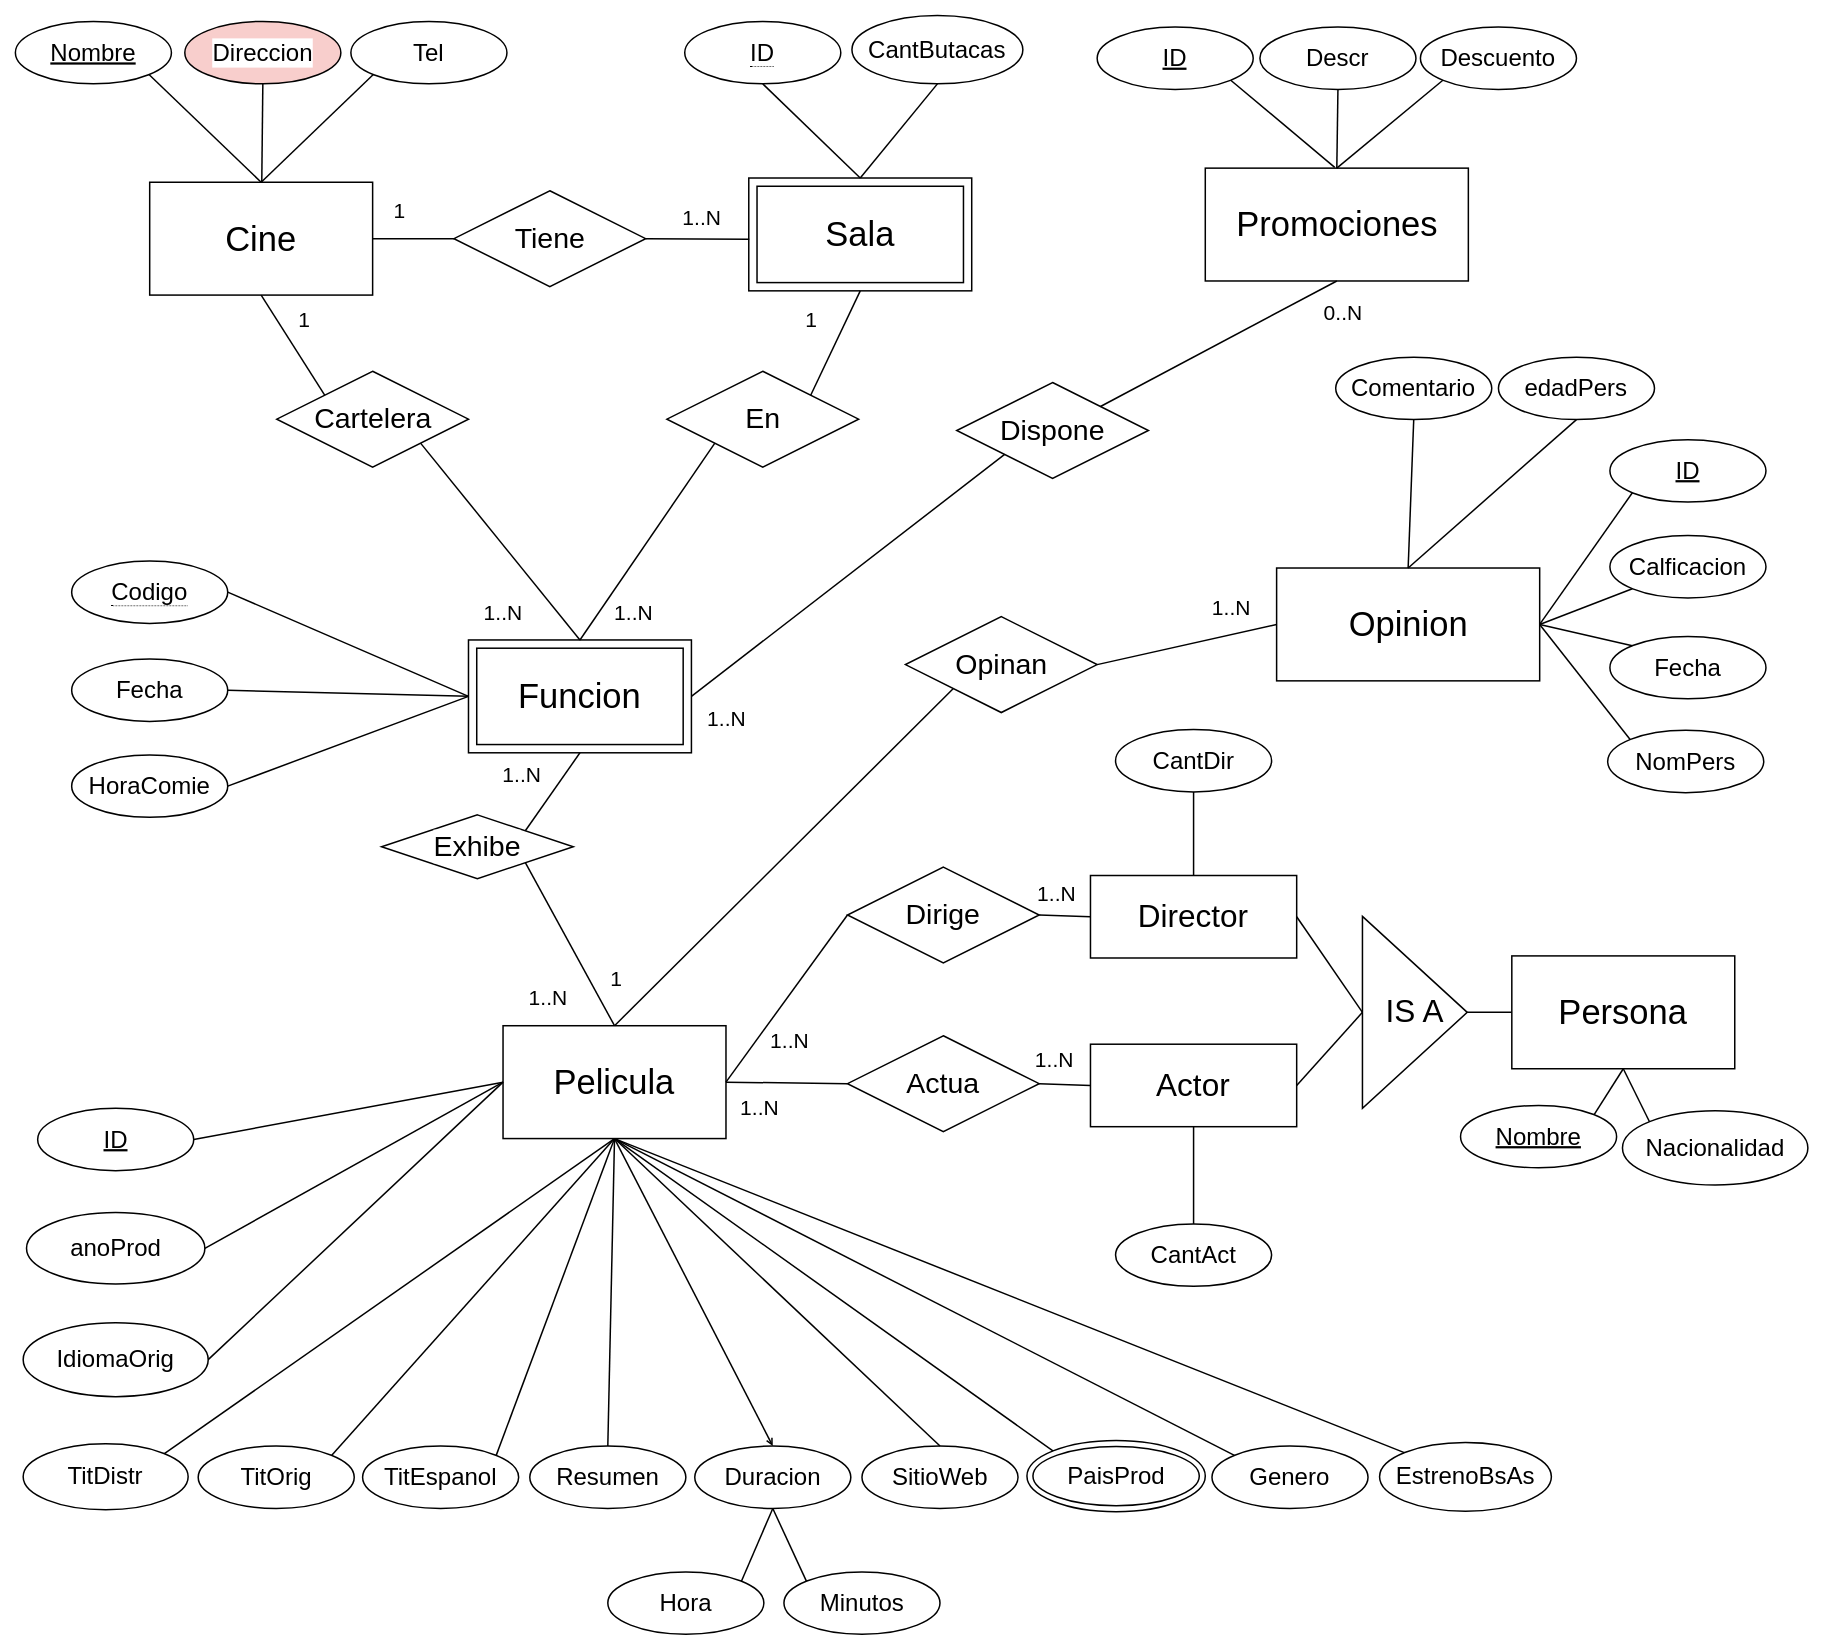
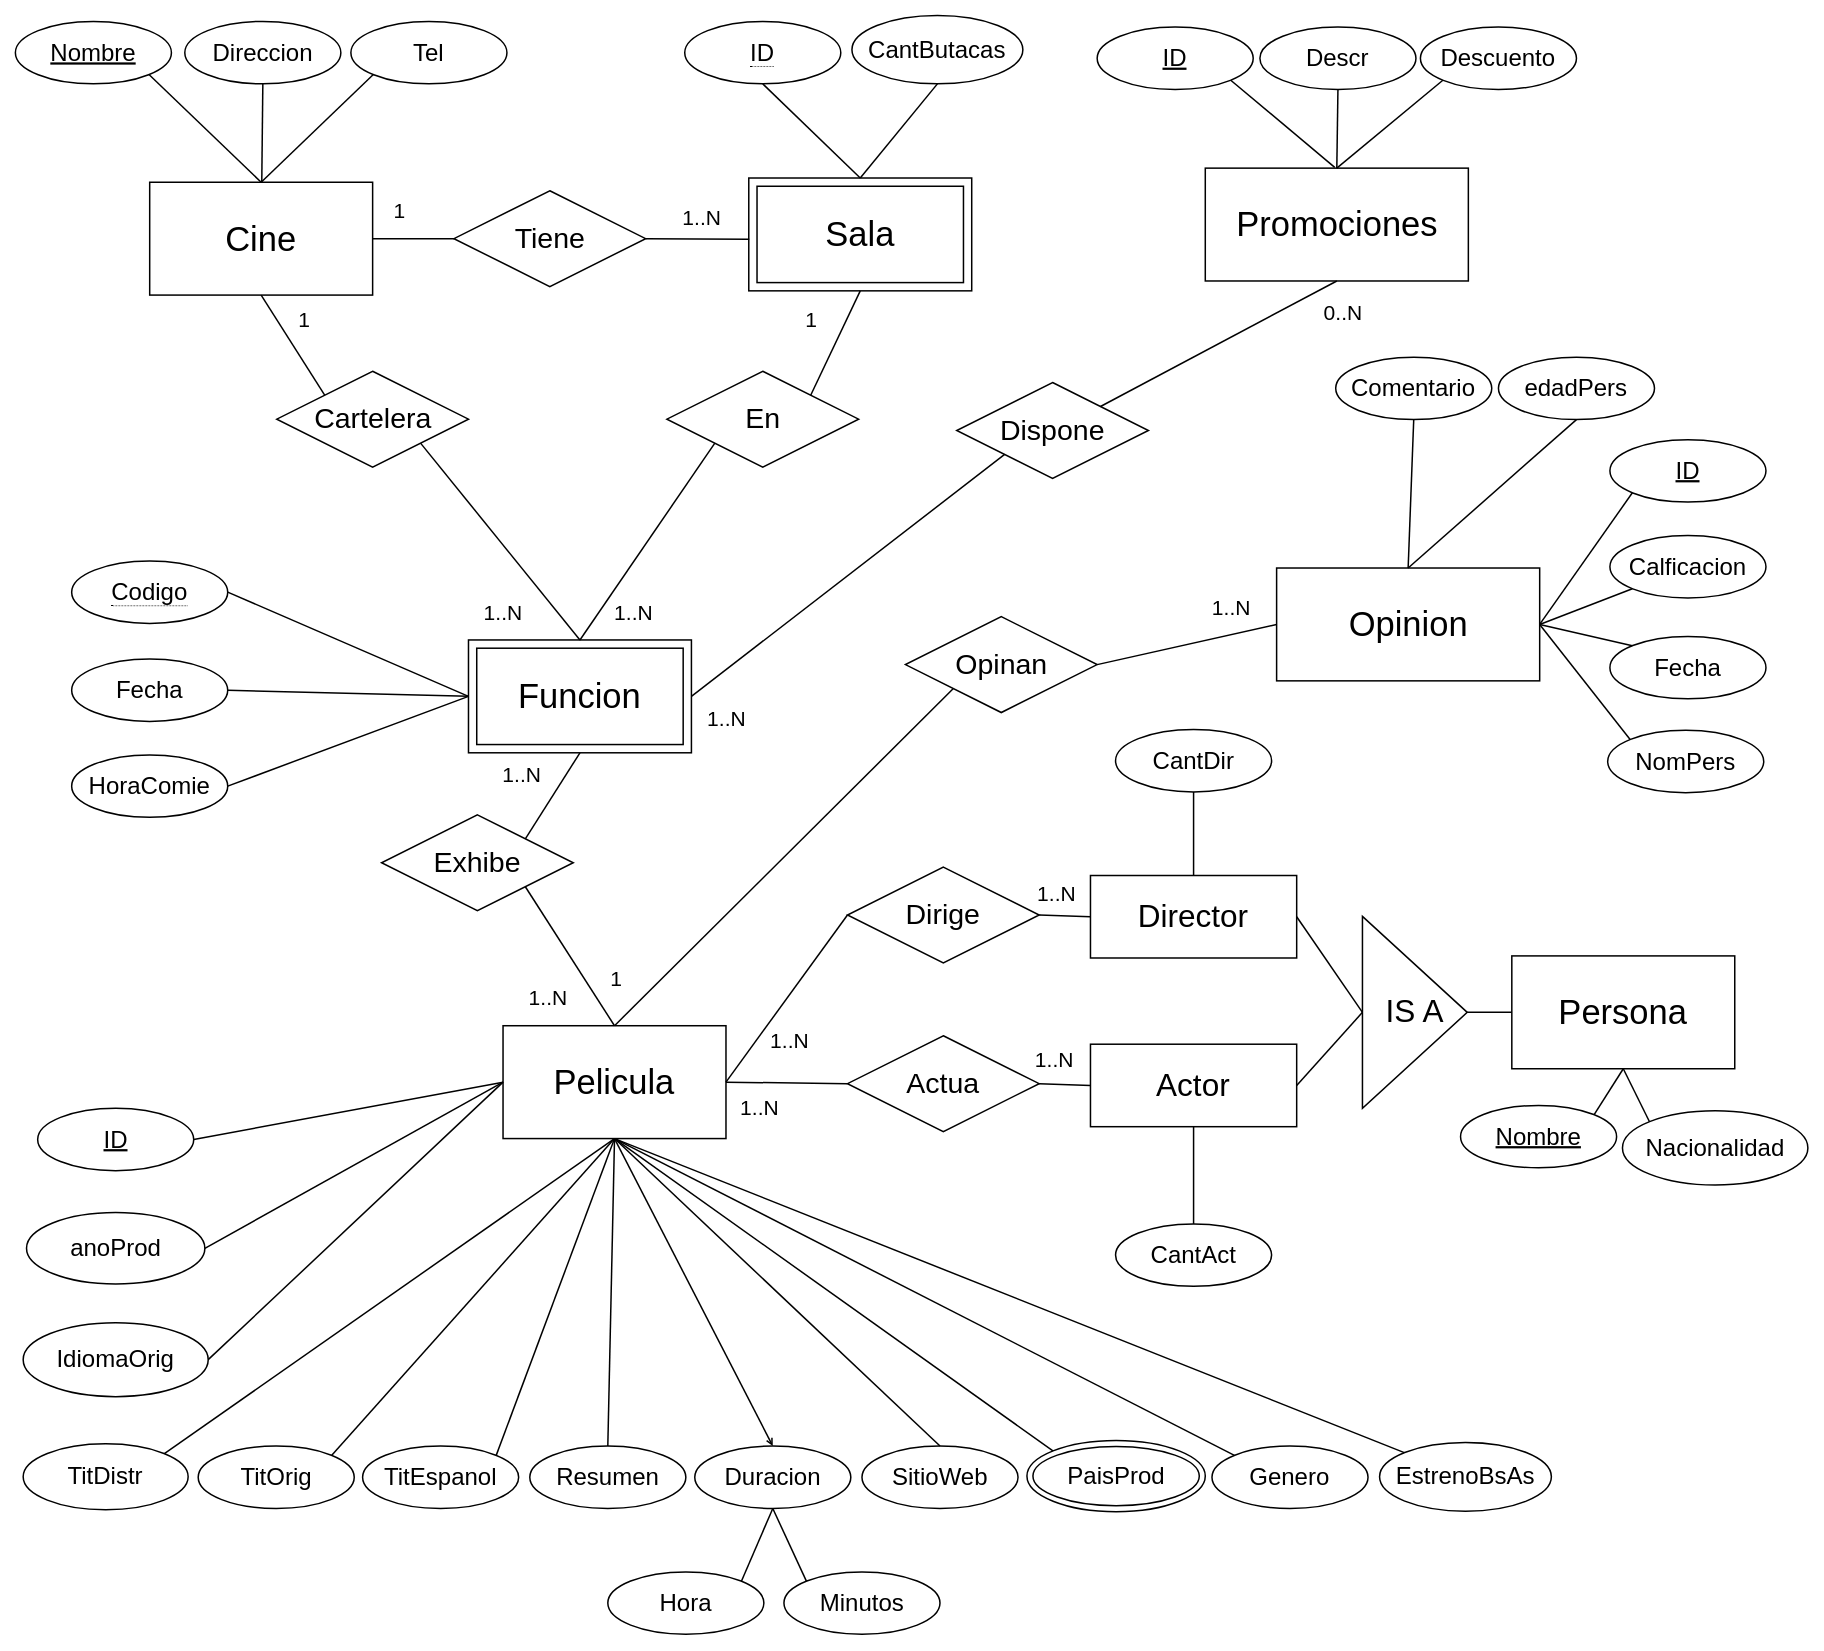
node "Direccion": fillcolor #f8cecc -> #ffffff
node "Exhibe": size 192x64 -> 192x96
